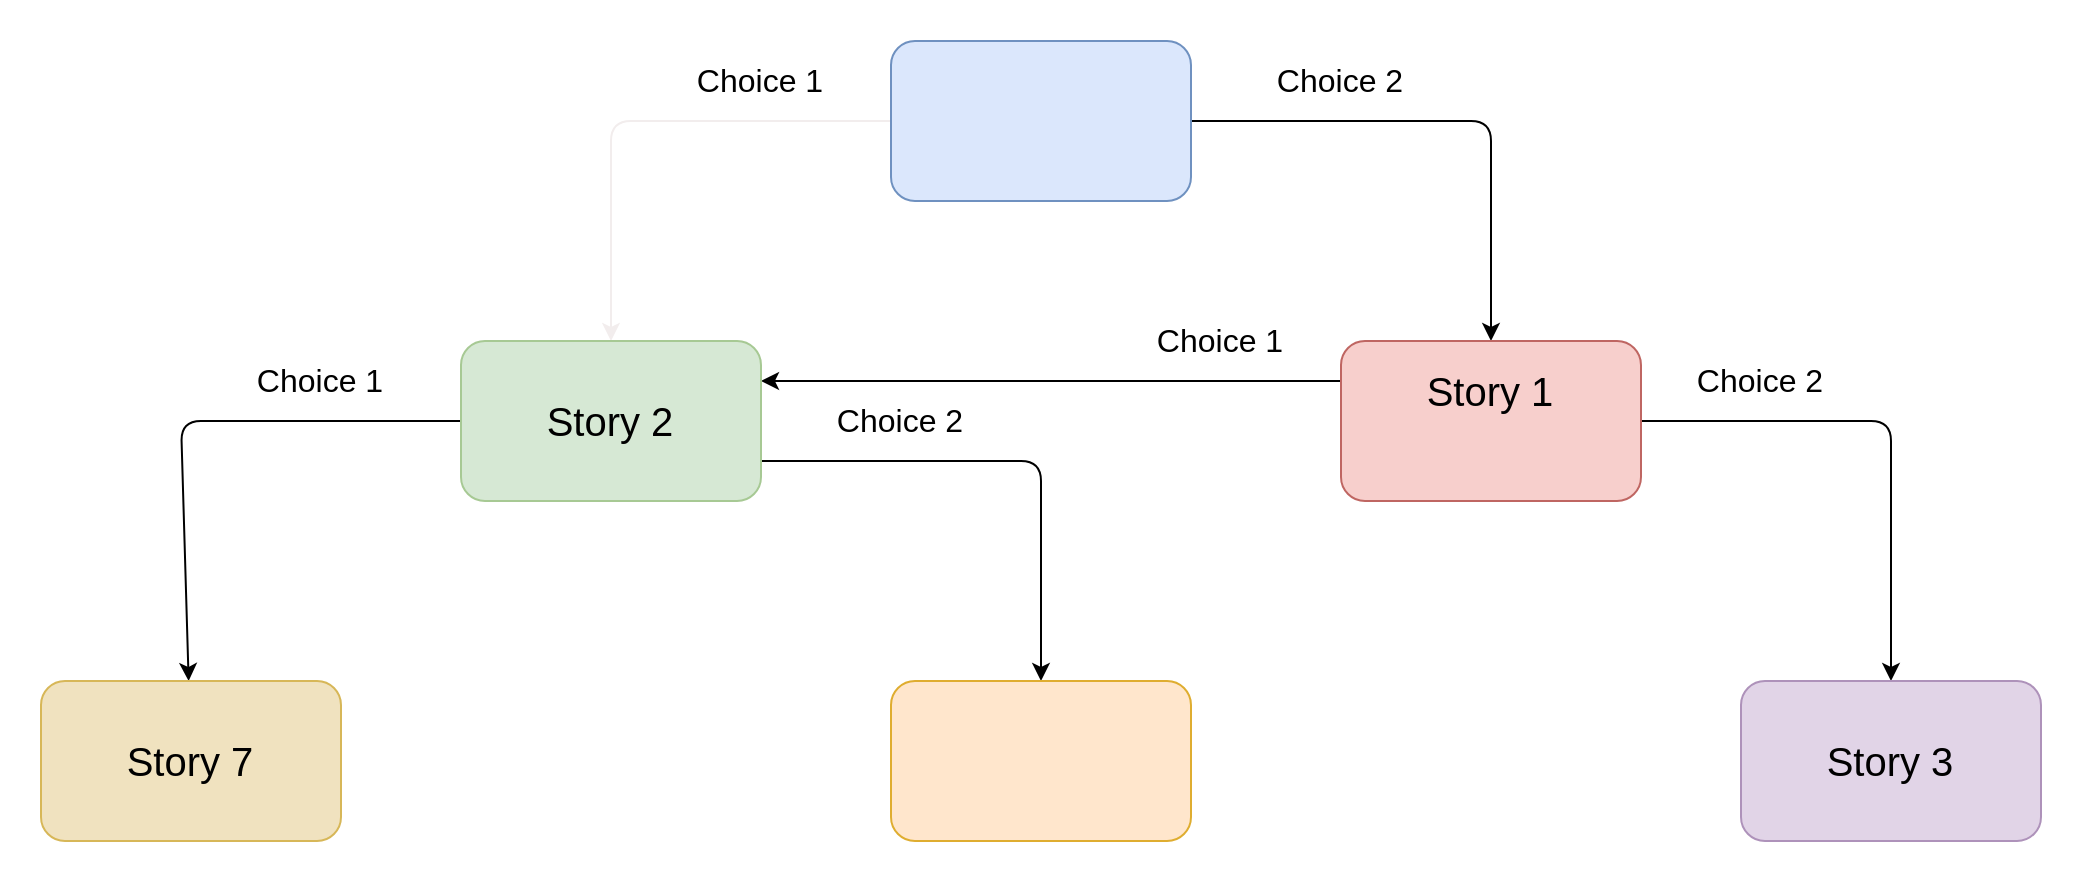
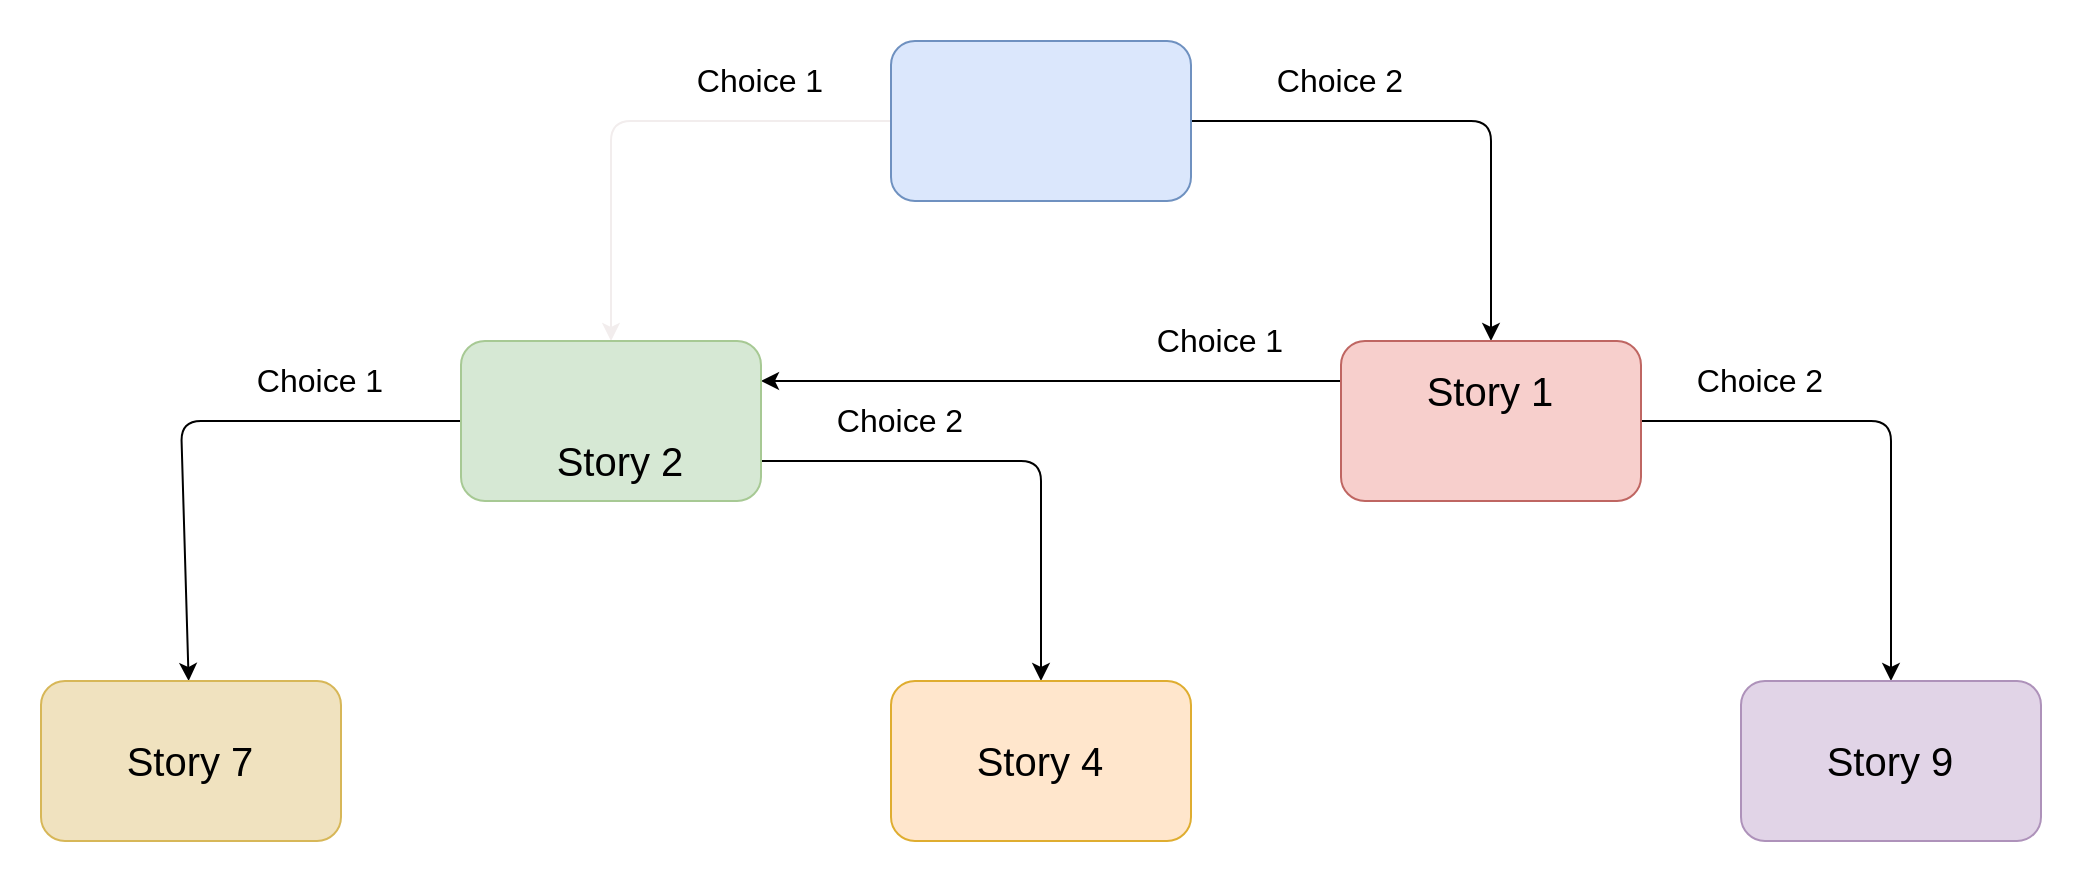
node "Story 2": moved (611, 421) -> (621, 461)
node "Story 4": added
node "Story 3": label "Story 3" -> "Story 9"
